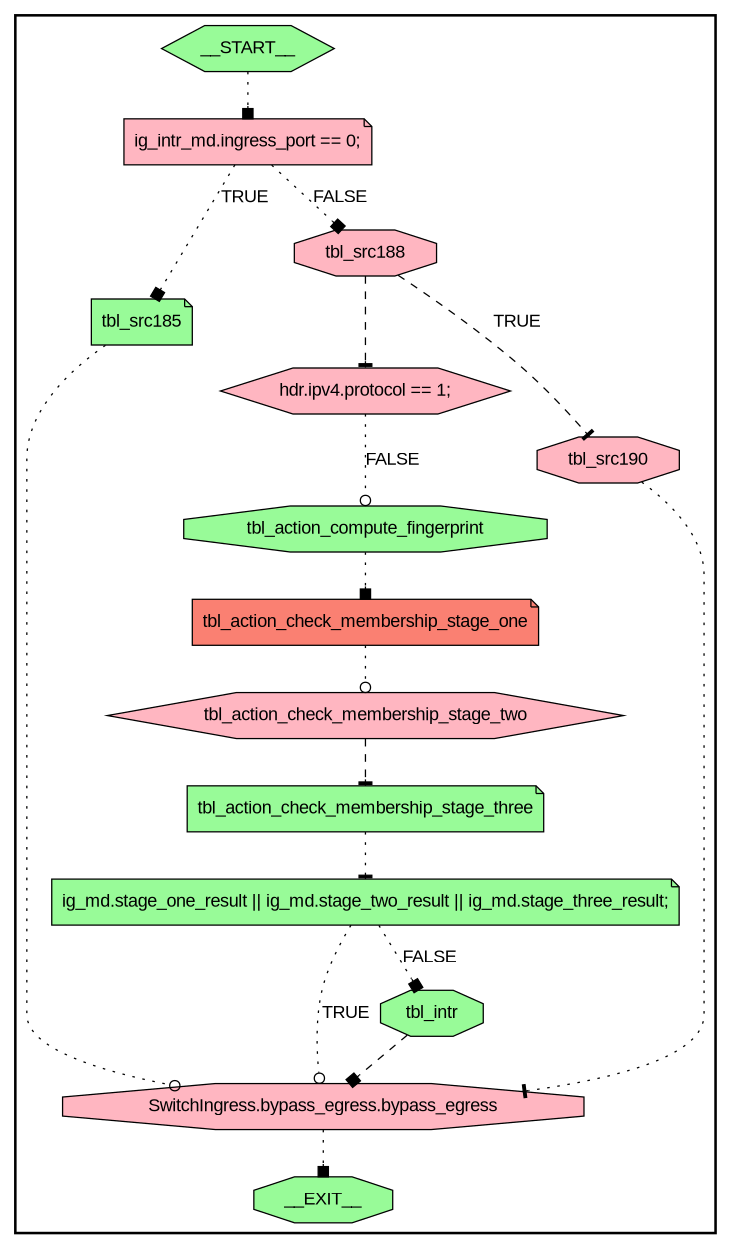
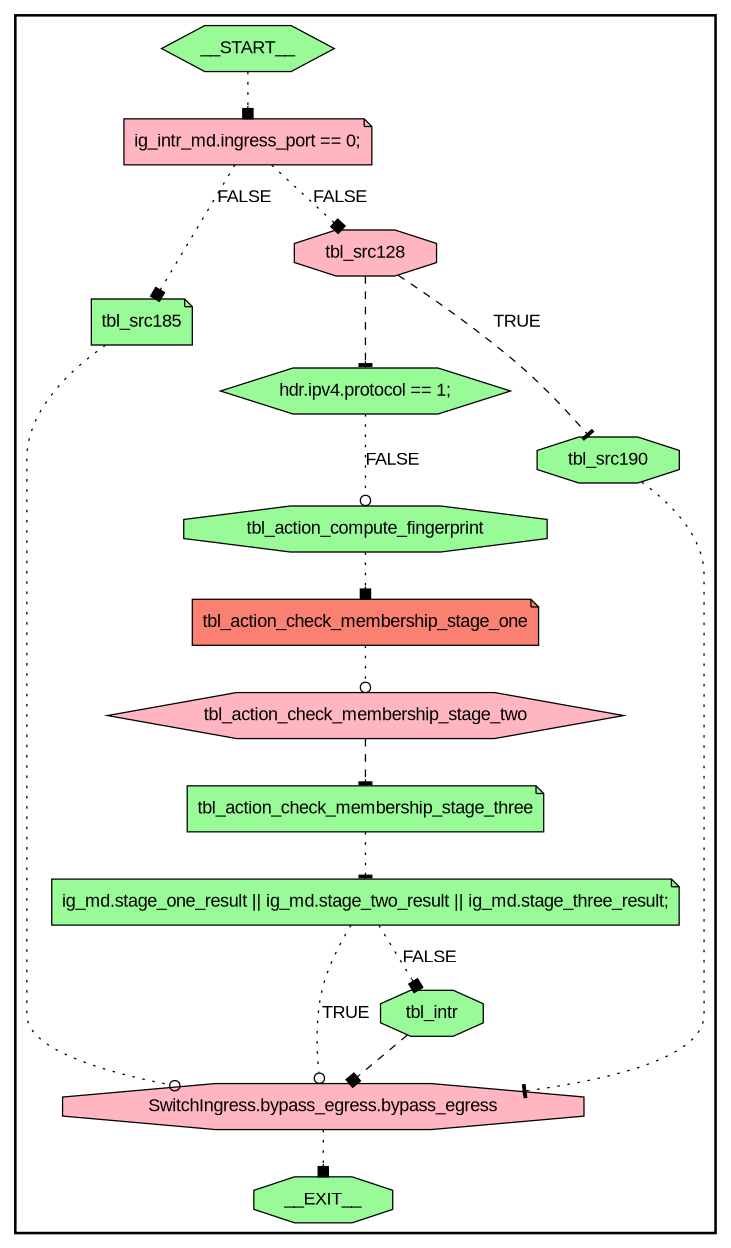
edge "ig_intr_md.ingress_port == 0;" -> "tbl_src185": label "TRUE" -> "FALSE"
node "tbl_src188": label "tbl_src188" -> "tbl_src128"
node "hdr.ipv4.protocol == 1;": fillcolor lightpink -> palegreen
node "tbl_src190": fillcolor lightpink -> palegreen
